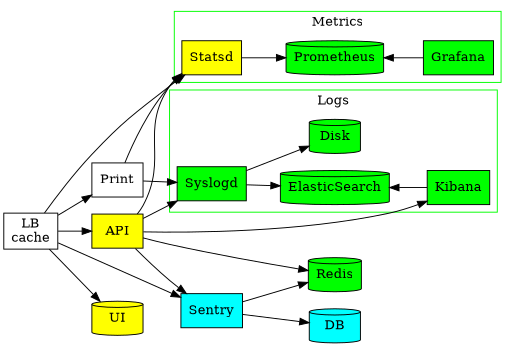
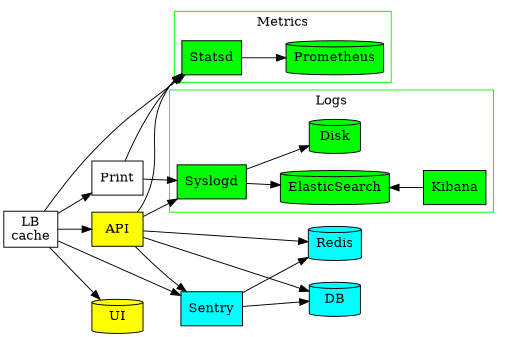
node "Statsd": fillcolor yellow -> green
node "Grafana": removed
edge "API" -> "Kibana": now "API" -> "DB"
node "Redis": fillcolor green -> cyan
